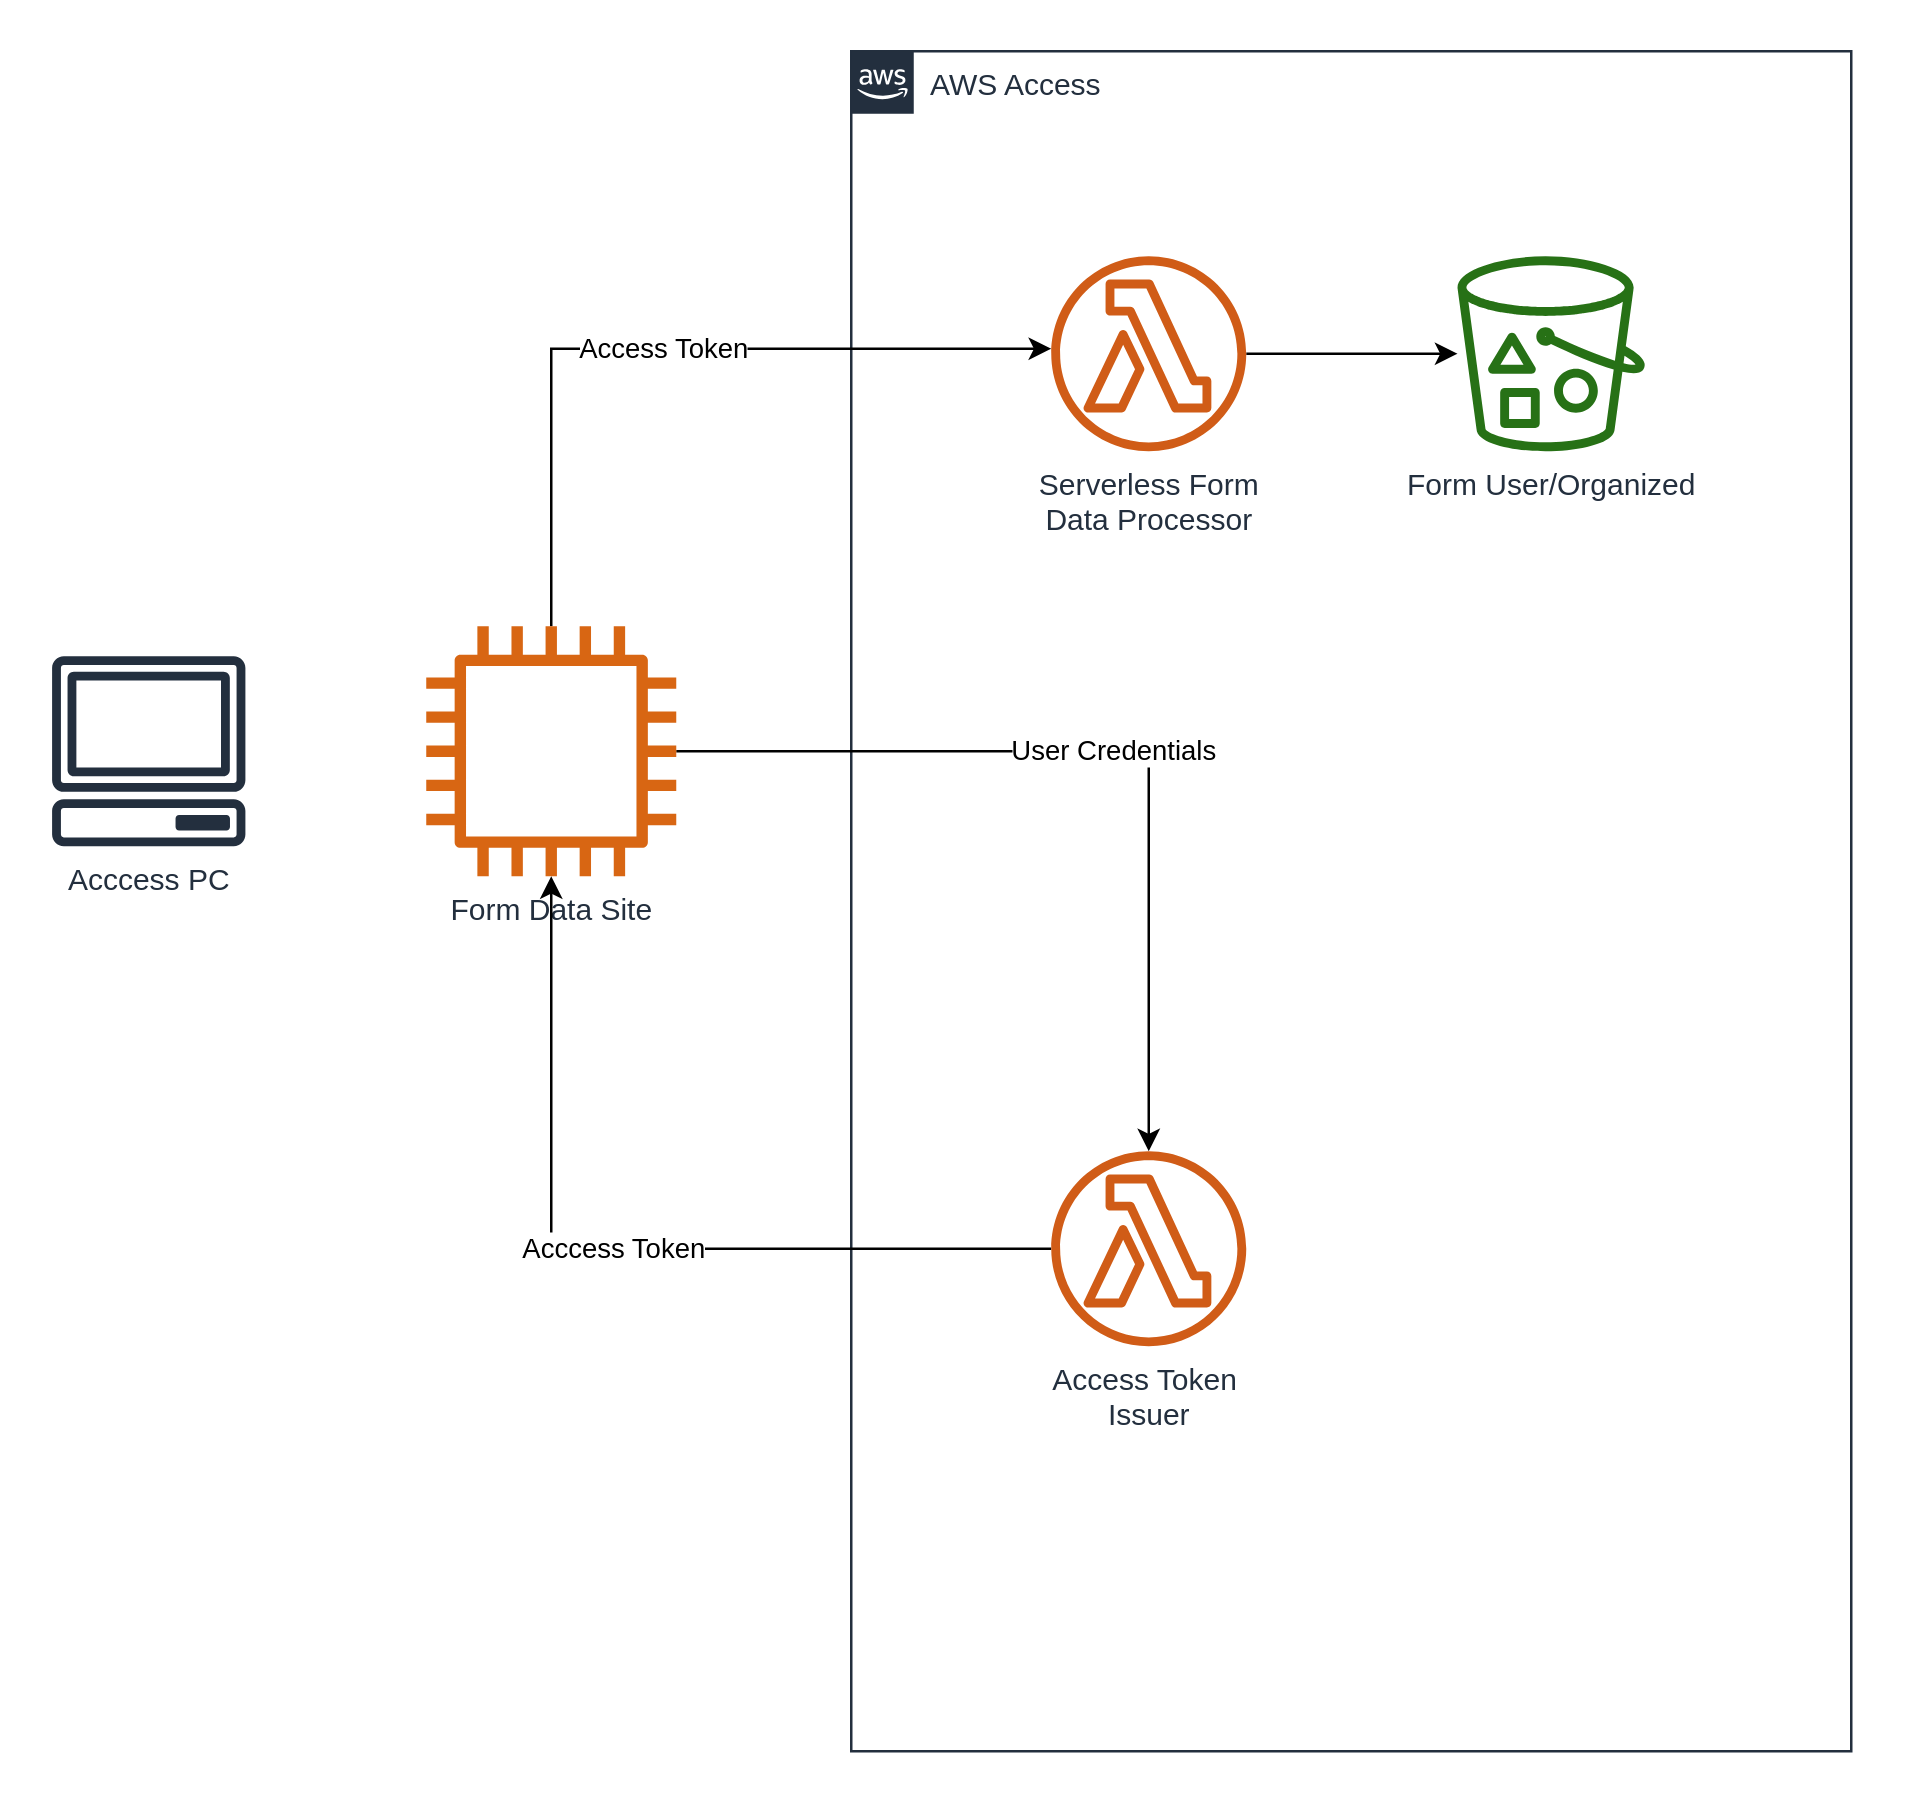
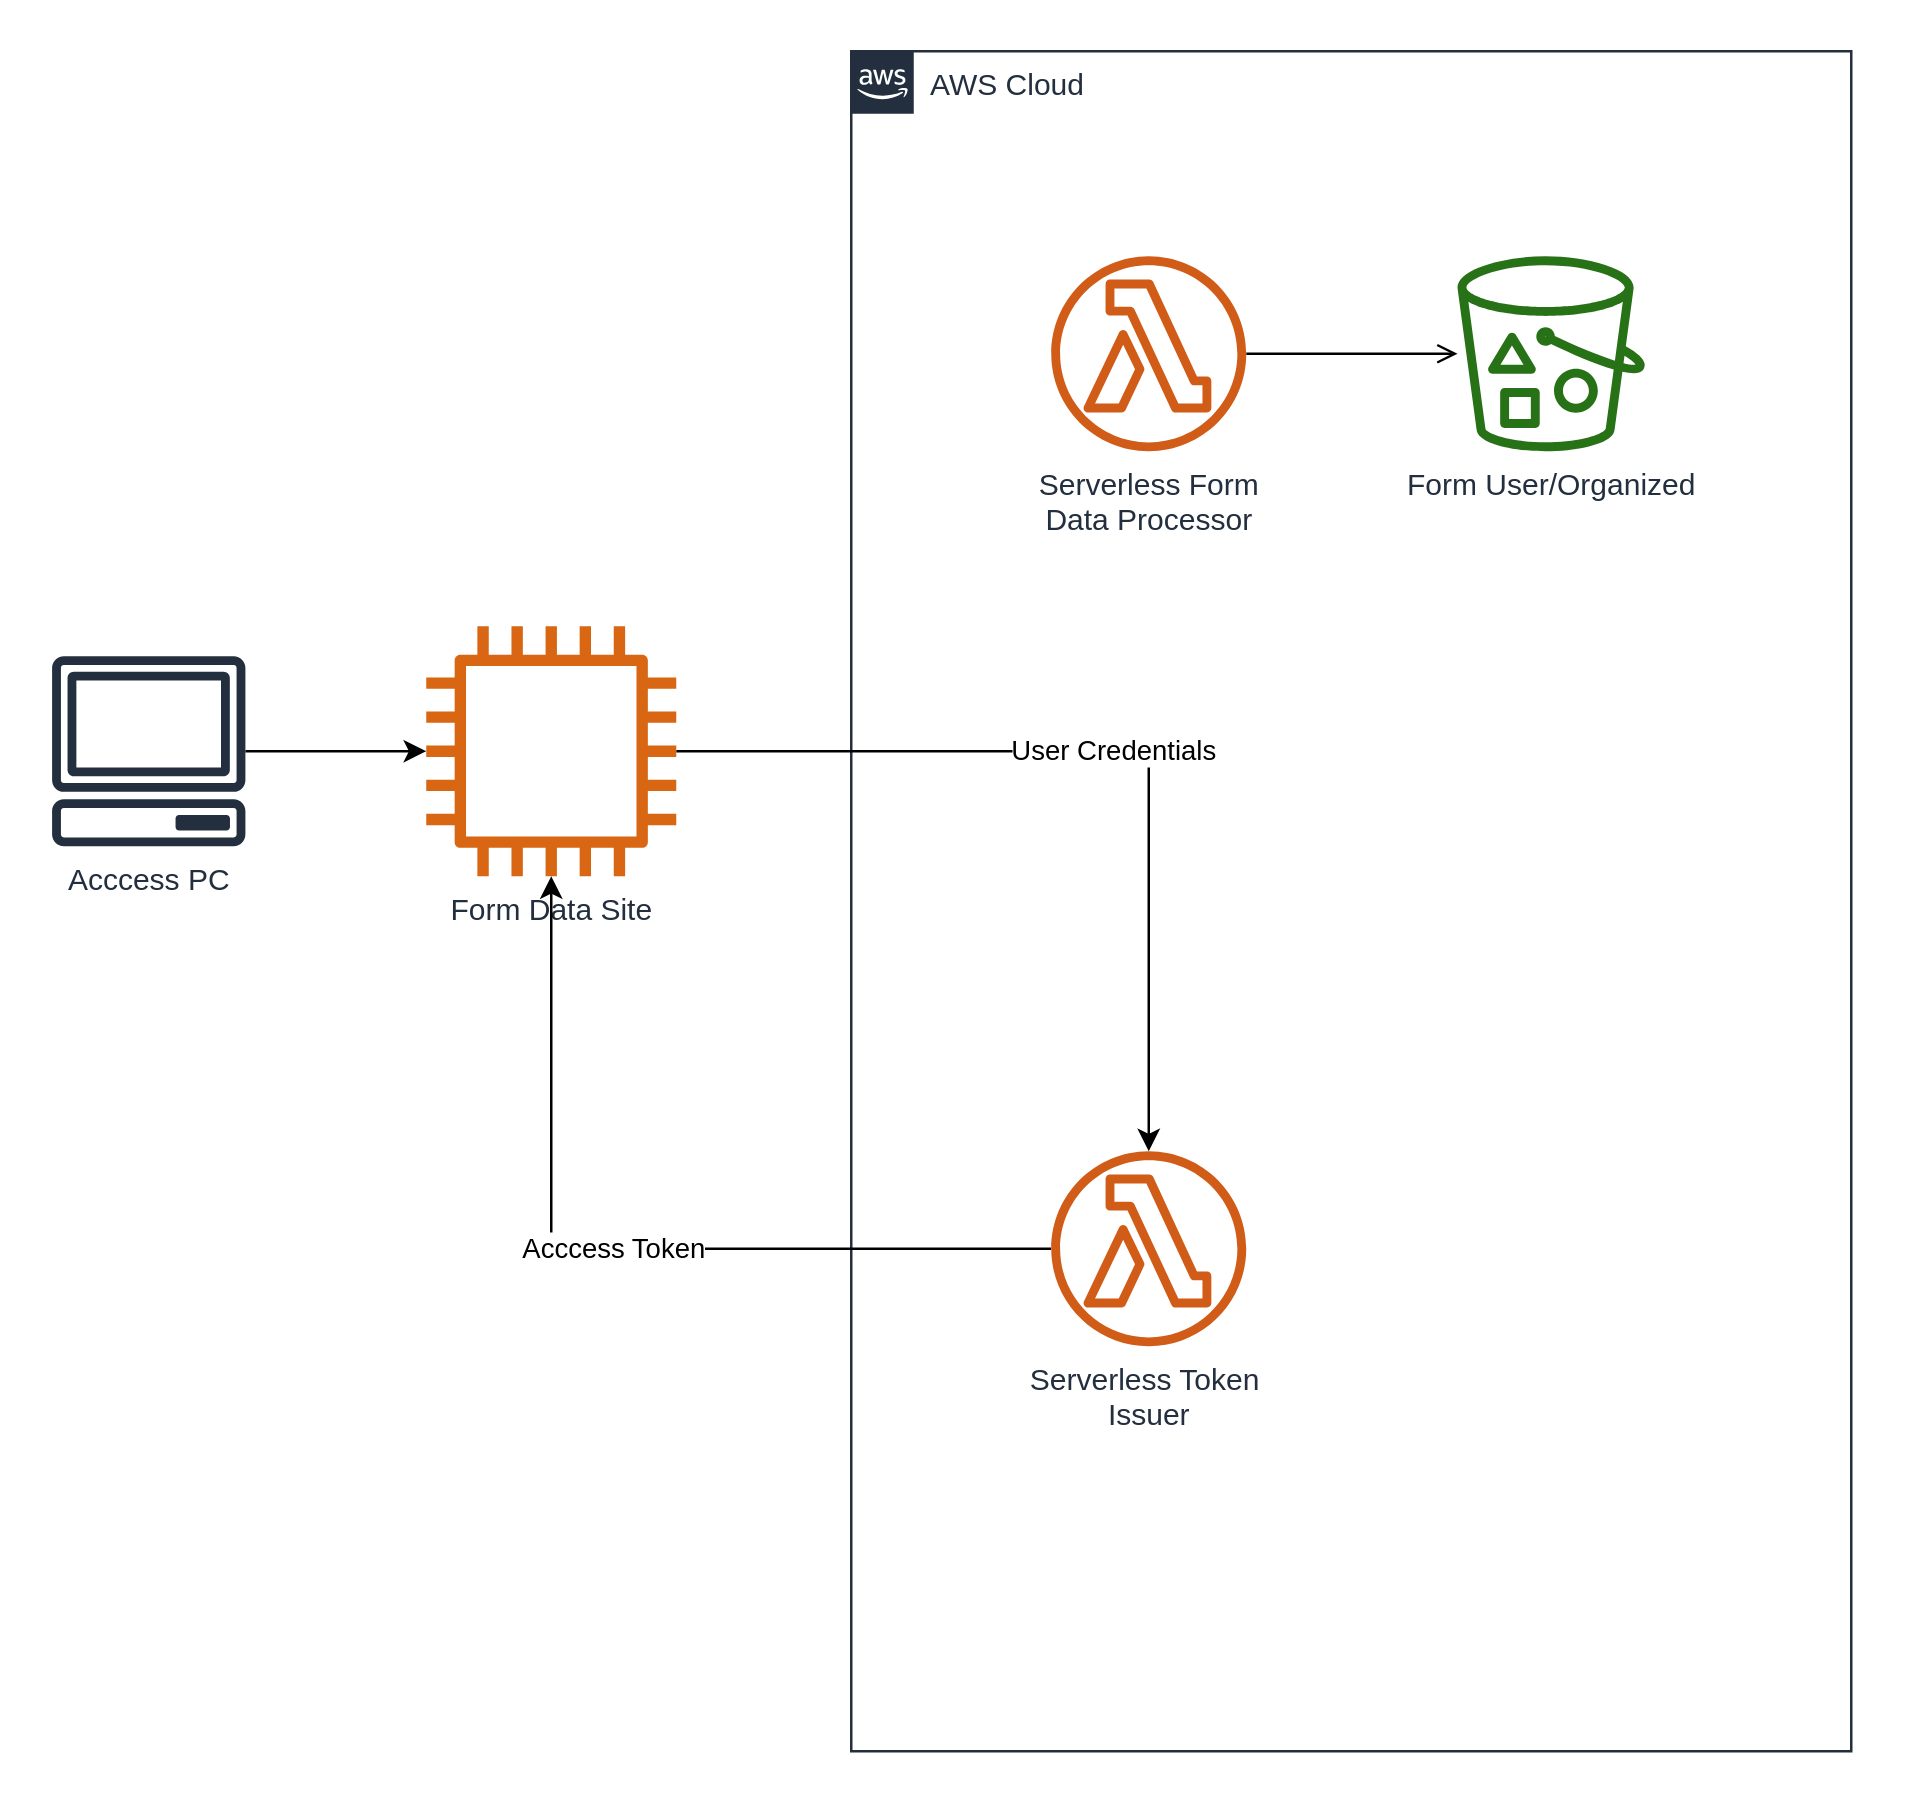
node "AWS Access": label "AWS Access" -> "AWS Cloud"
edge "Form Data Site" -> "Serverless Form Data Processor": removed, label "Access Token"
edge "Serverless Form Data Processor" -> "Form User/Organized": arrowhead classic -> open
edge "Acccess PC" -> "Form Data Site": added
node "Access Token Issuer": label "Access Token Issuer" -> "Serverless Token Issuer"
